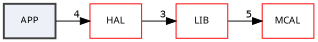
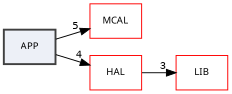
edge "LIB" -> "MCAL": now "APP" -> "MCAL"
